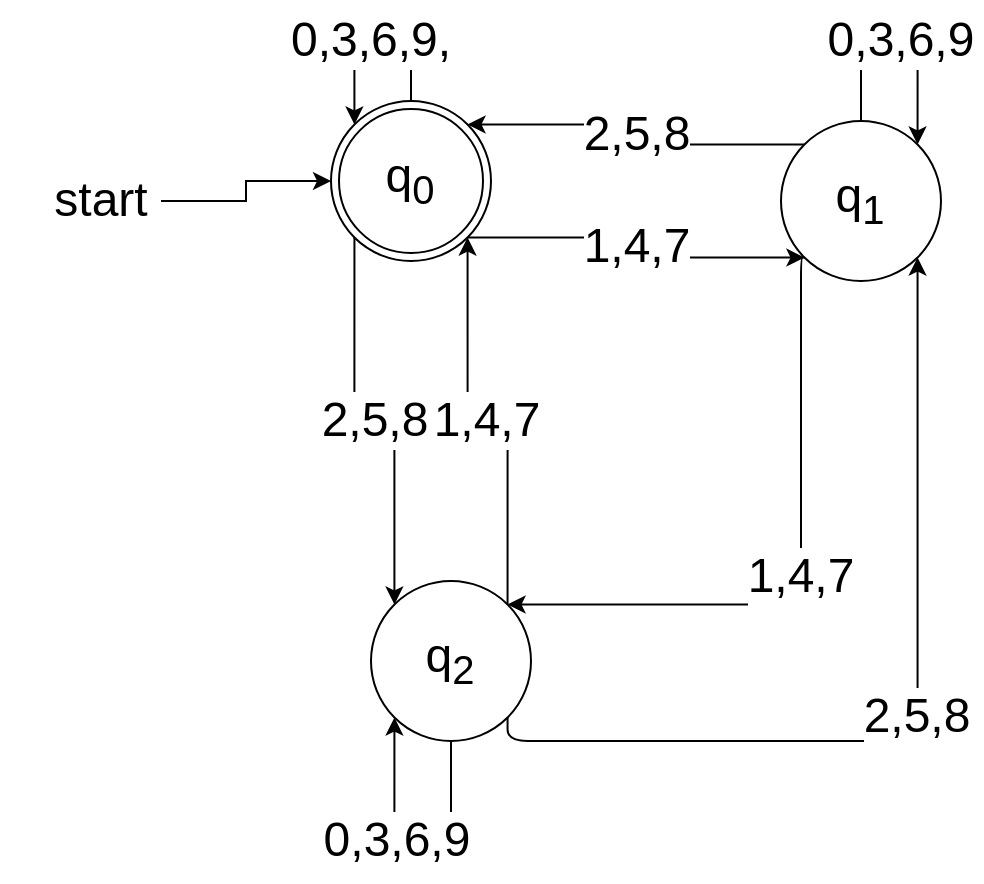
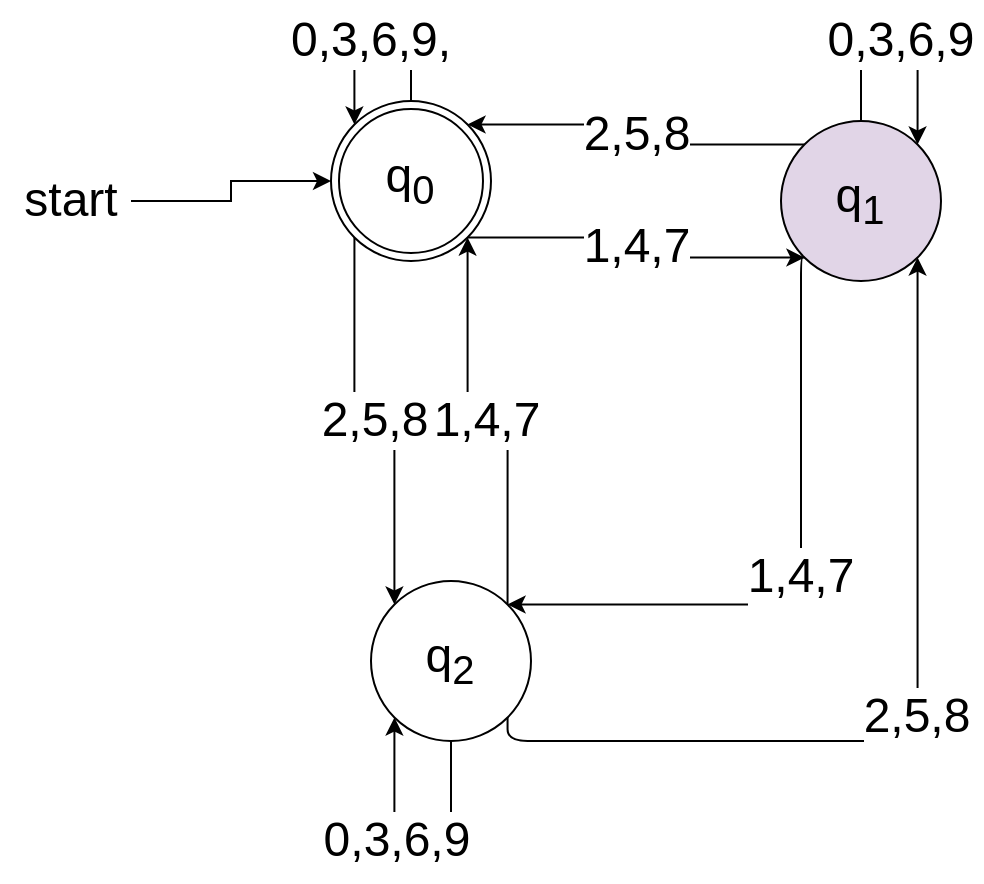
node "start": moved (101, 201) -> (71, 201)
node "q1": fillcolor #ffffff -> #e1d5e7
